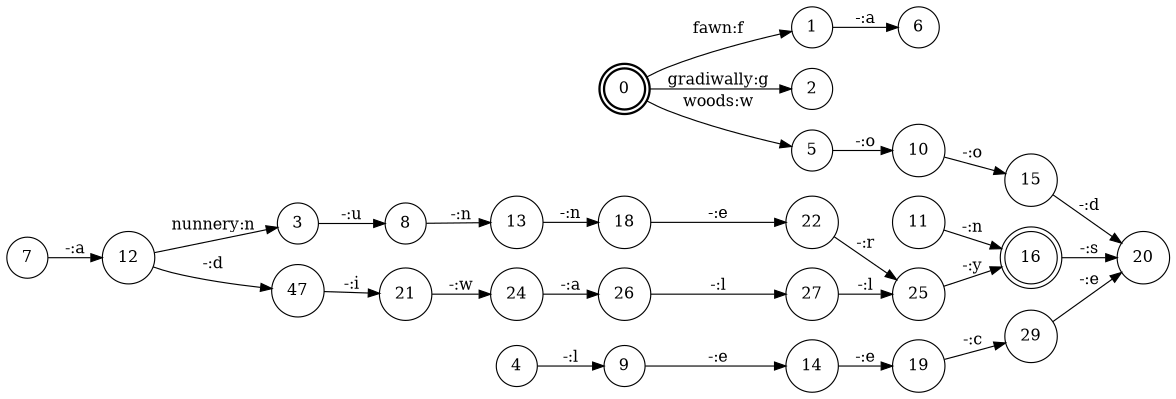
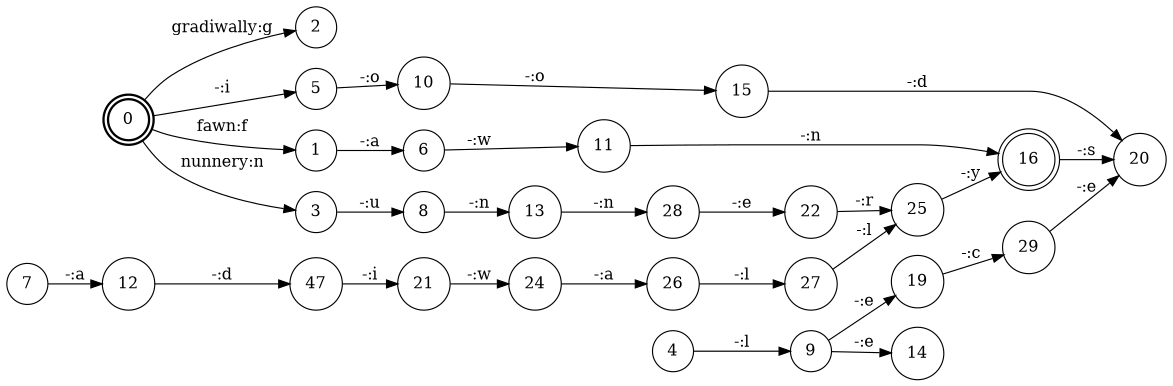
edge "0" -> "5": label "woods:w" -> "-:i"
edge "6" -> "11": added, label "-:w"
node "18": label "18" -> "28"
edge "12" -> "3": now "0" -> "3"
edge "14" -> "19": now "9" -> "19"
